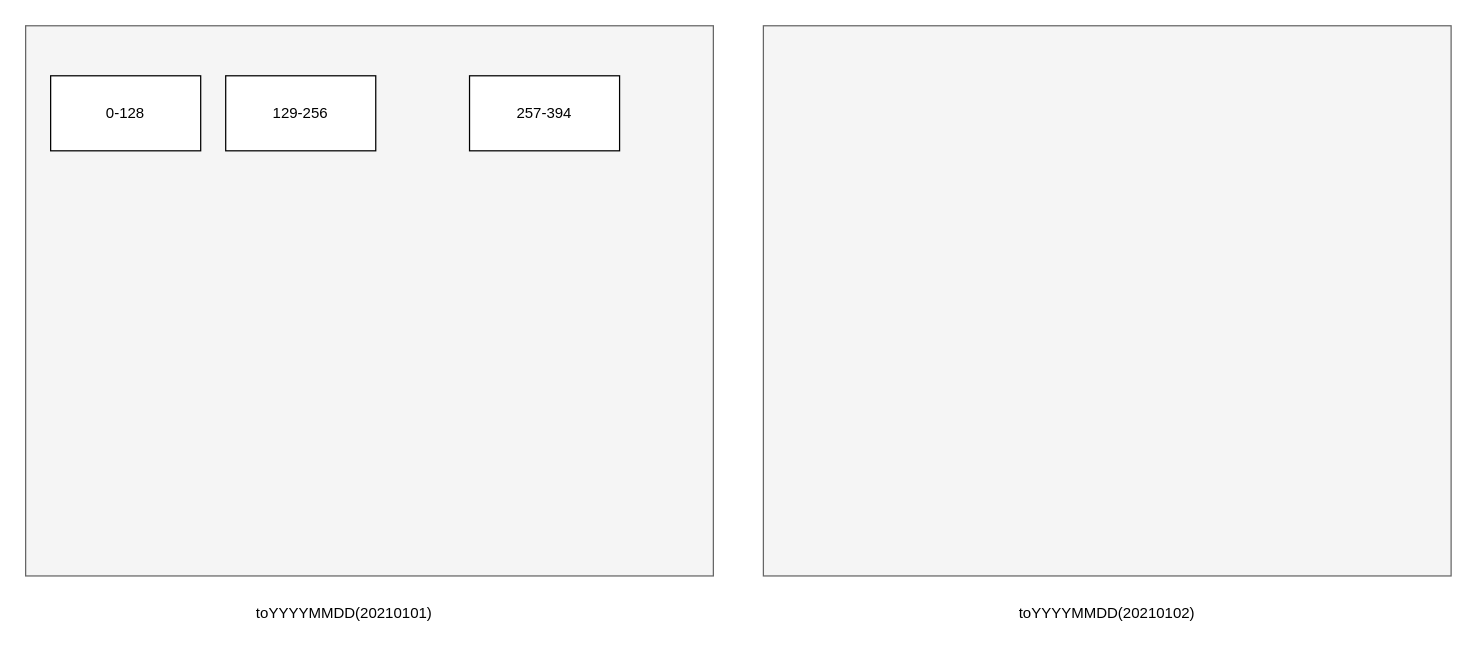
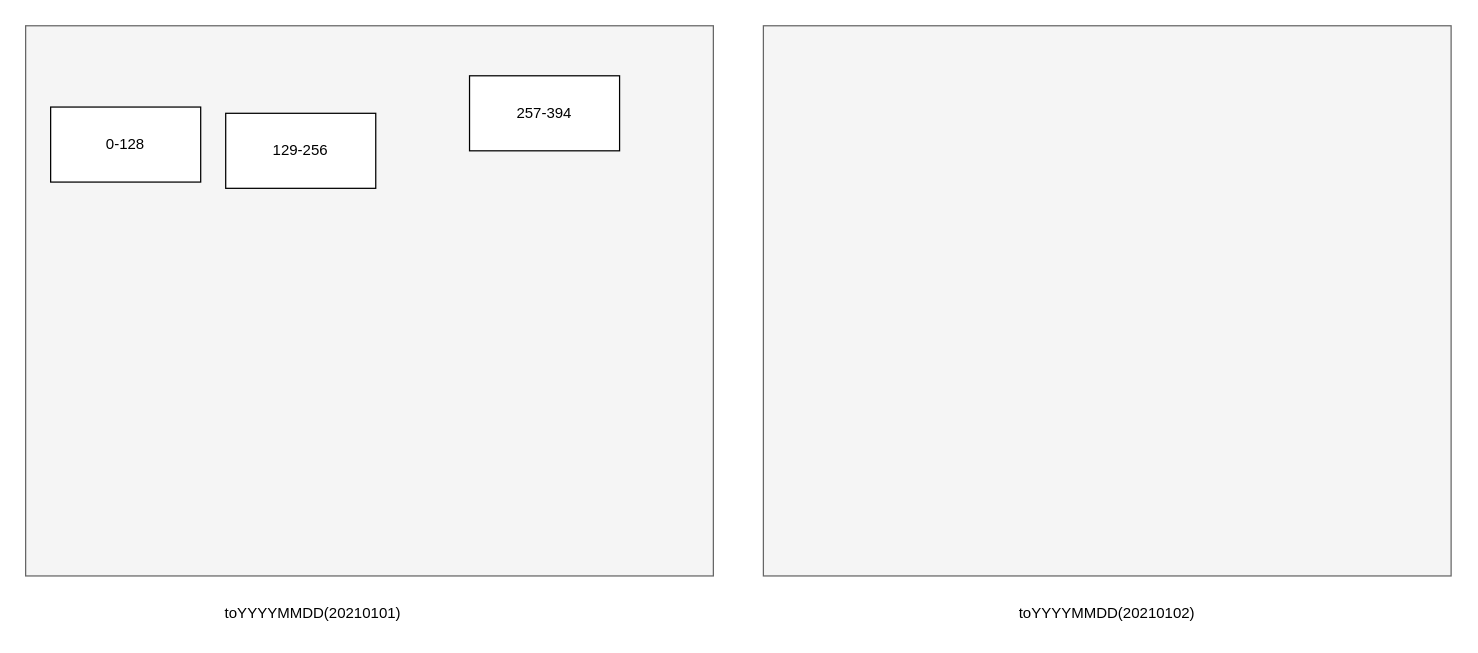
node "0-128": moved (126, 113) -> (126, 144)
node "129-256": moved (301, 113) -> (301, 151)
node "toYYYYMMDD(20210101)": moved (344, 613) -> (313, 613)
